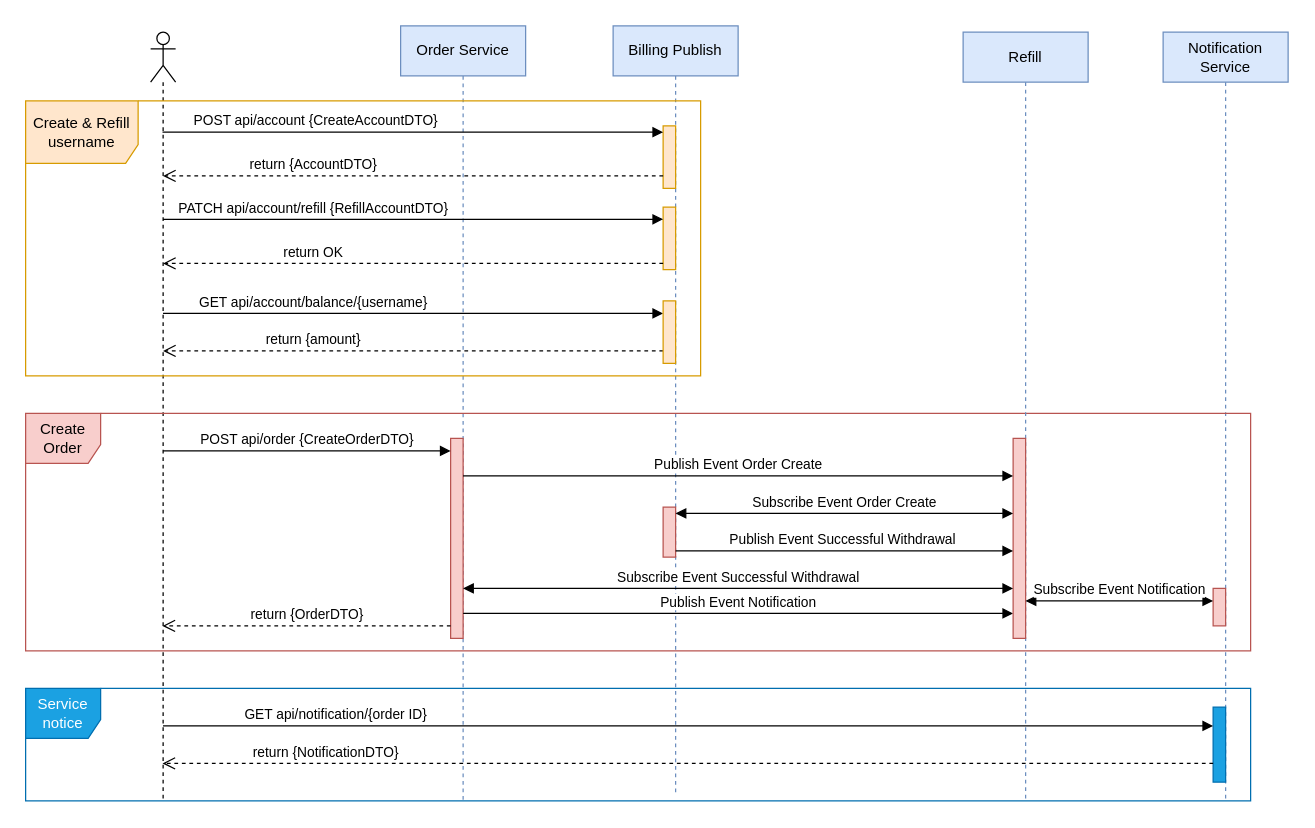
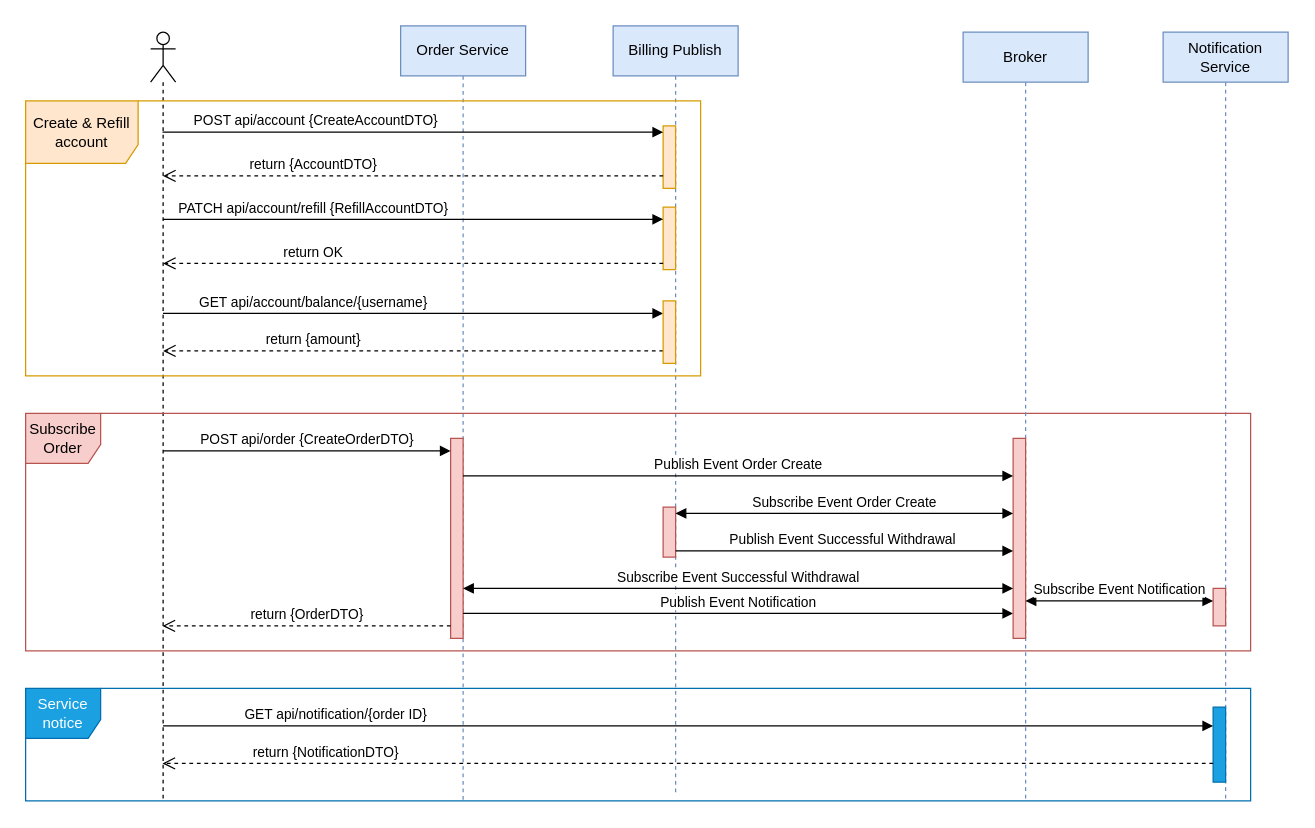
node "Refill": label "Refill" -> "Broker"
node "Create & Refill username": label "Create & Refill username" -> "Create & Refill account"
node "Create Order": label "Create Order" -> "Subscribe Order"
